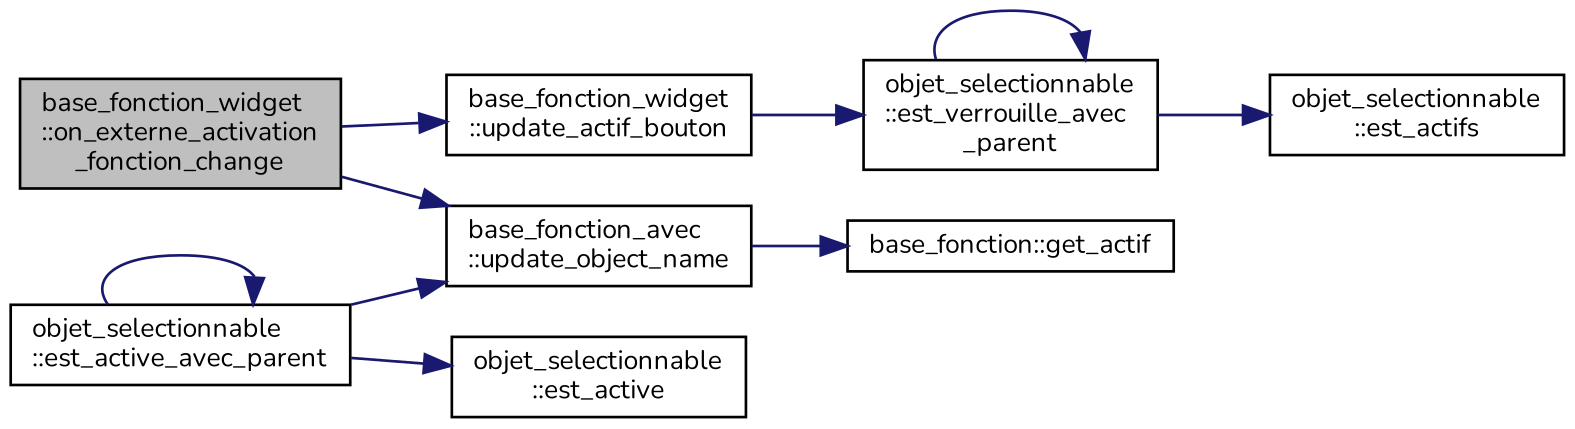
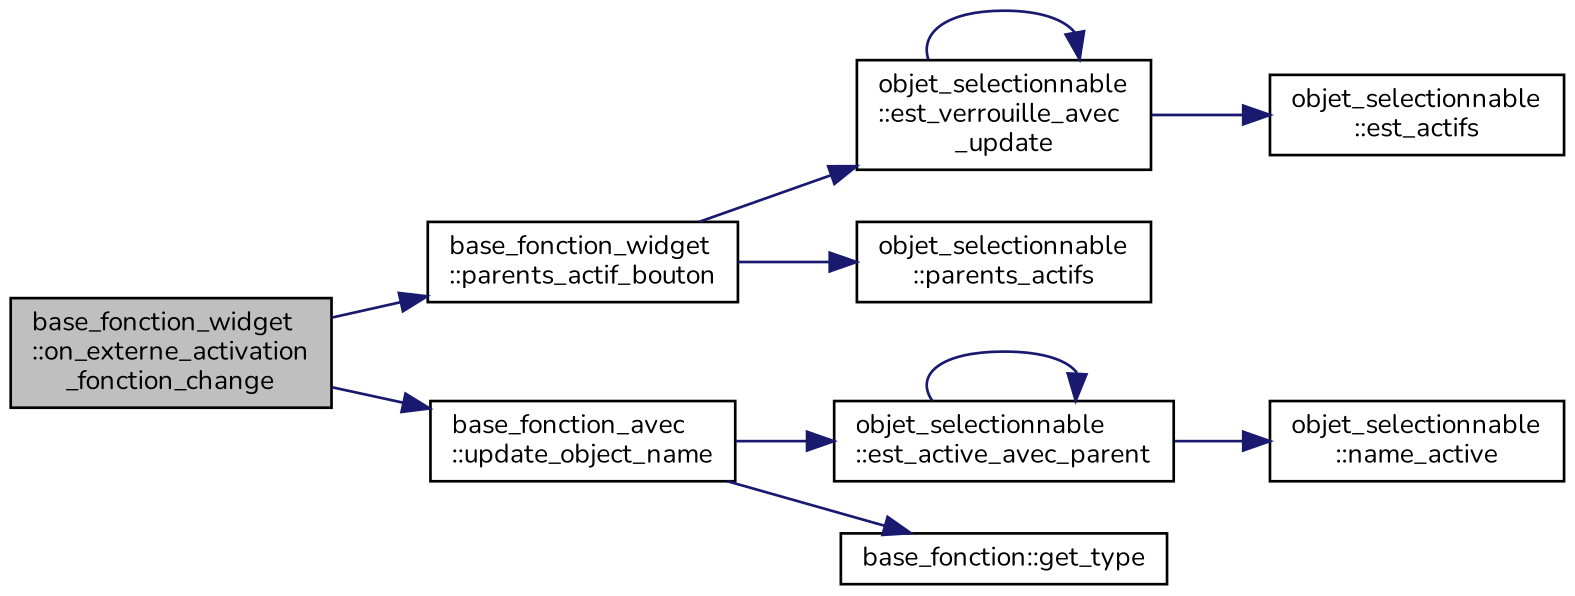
node "base_fonction_widget ::update_actif_bouton": label "base_fonction_widget ::update_actif_bouton" -> "base_fonction_widget ::parents_actif_bouton"
node "objet_selectionnable ::est_verrouille_avec _parent": label "objet_selectionnable ::est_verrouille_avec _parent" -> "objet_selectionnable ::est_verrouille_avec _update"
node "base_fonction::get_actif": label "base_fonction::get_actif" -> "base_fonction::get_type"
node "objet_selectionnable ::parents_actifs": added
edge "objet_selectionnable ::est_active_avec_parent" -> "base_fonction_avec ::update_object_name": reversed
node "objet_selectionnable ::est_active": label "objet_selectionnable ::est_active" -> "objet_selectionnable ::name_active"
